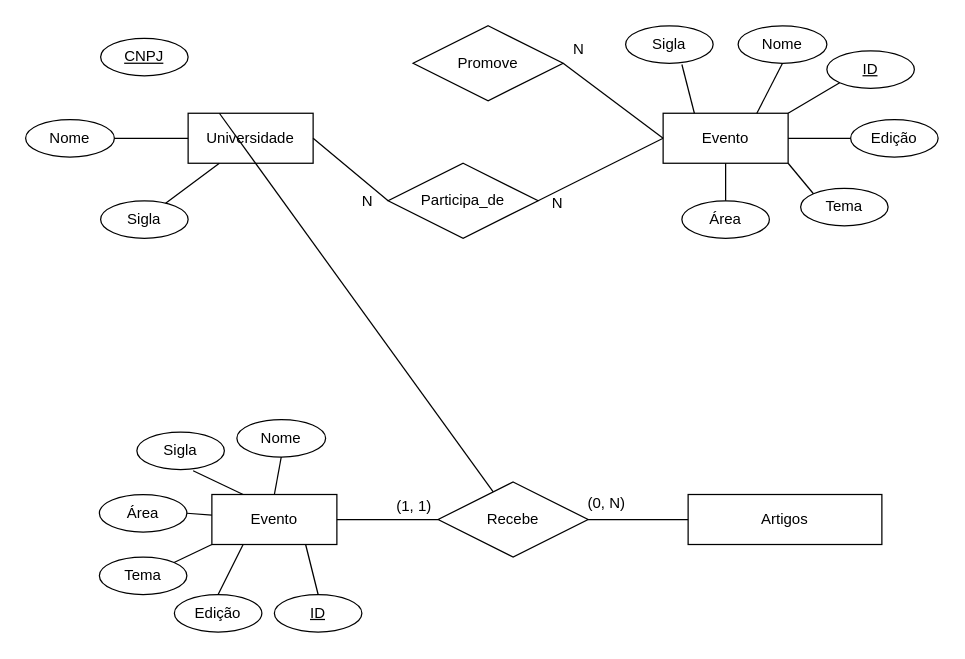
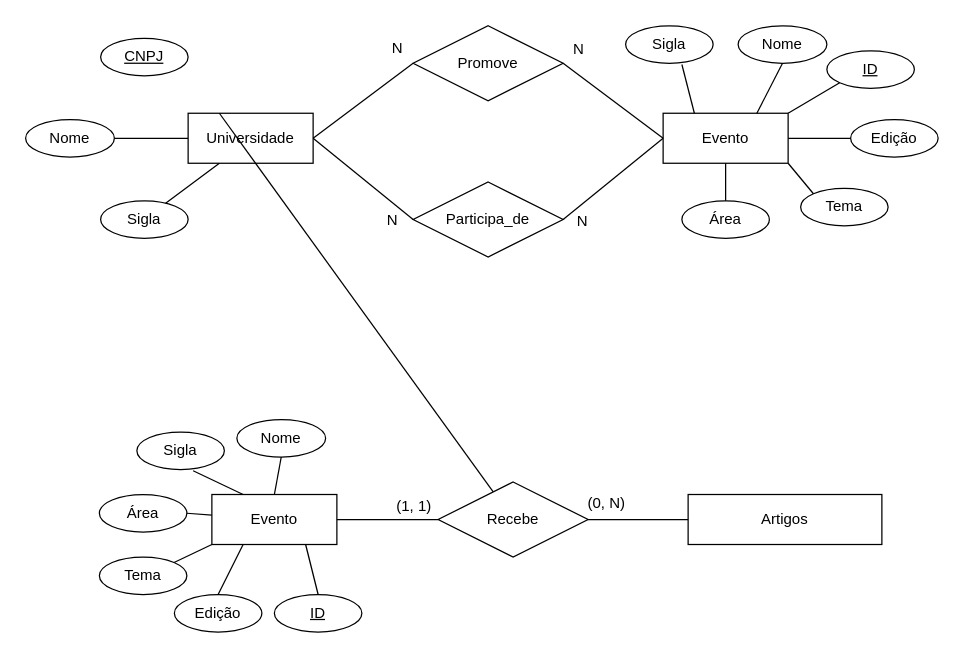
edge "Promove" -- "Universidade": added, label "N"
node "Participa_de": moved (463, 201) -> (488, 219)
